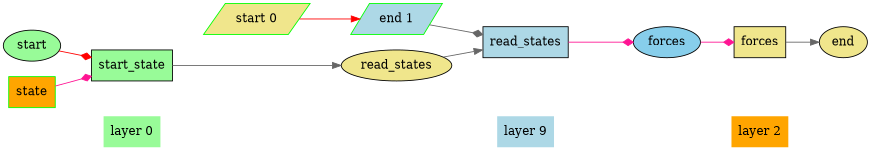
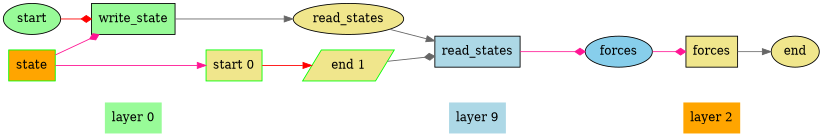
node "start 0": shape parallelogram -> box
node "end 1": fillcolor lightblue -> khaki
edge "state" -> "start 0": added
node "start_state": label "start_state" -> "write_state"
